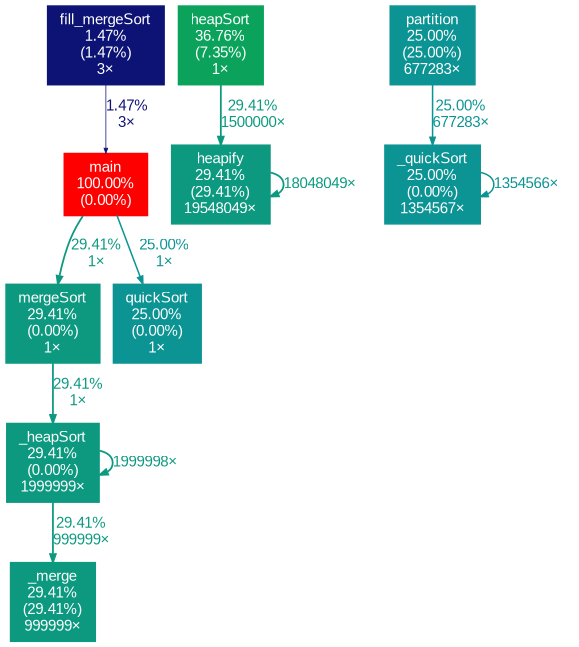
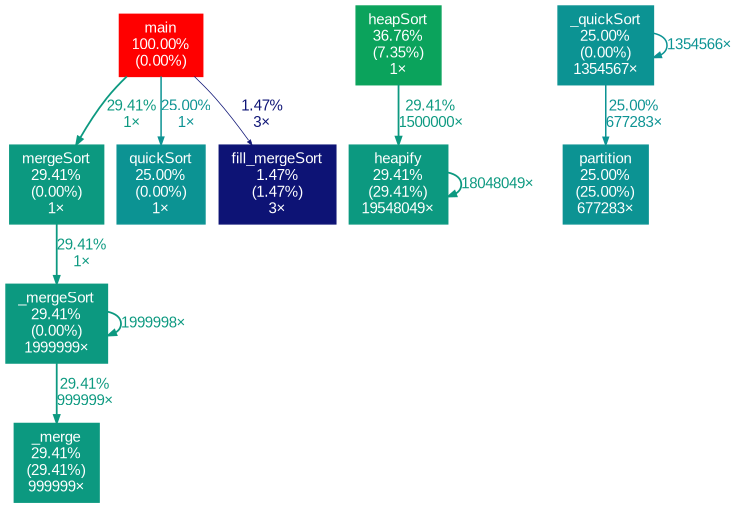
edge "partition 25.00% (25.00%) 677283×" -> "_quickSort 25.00% (0.00%) 1354567×": reversed
edge "fill_mergeSort 1.47% (1.47%) 3×" -> "main 100.00% (0.00%)": reversed
node "_heapSort 29.41% (0.00%) 1999999×": label "_heapSort 29.41% (0.00%) 1999999×" -> "_mergeSort 29.41% (0.00%) 1999999×"
